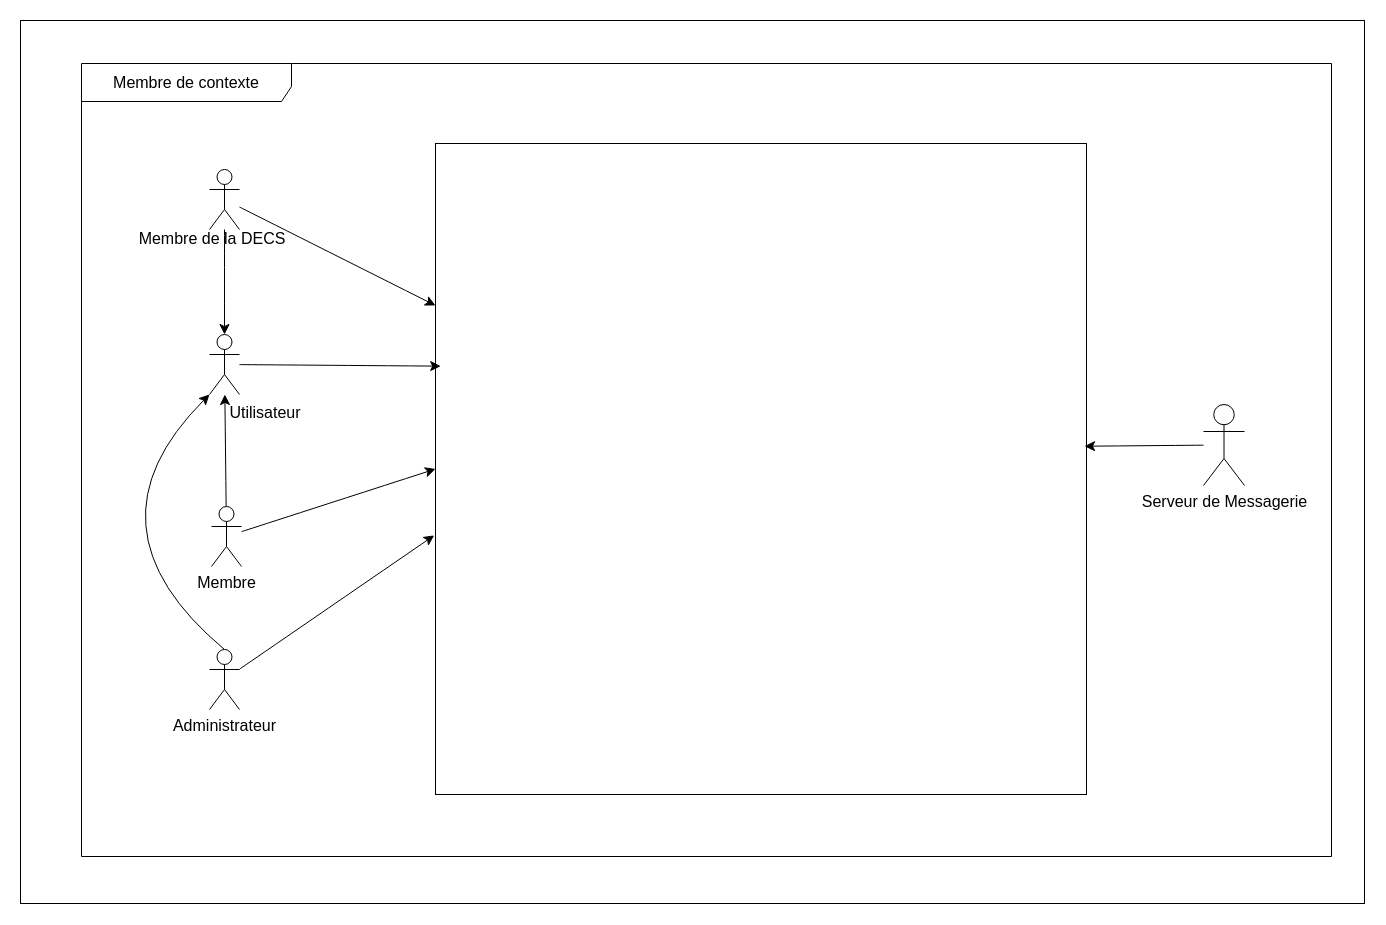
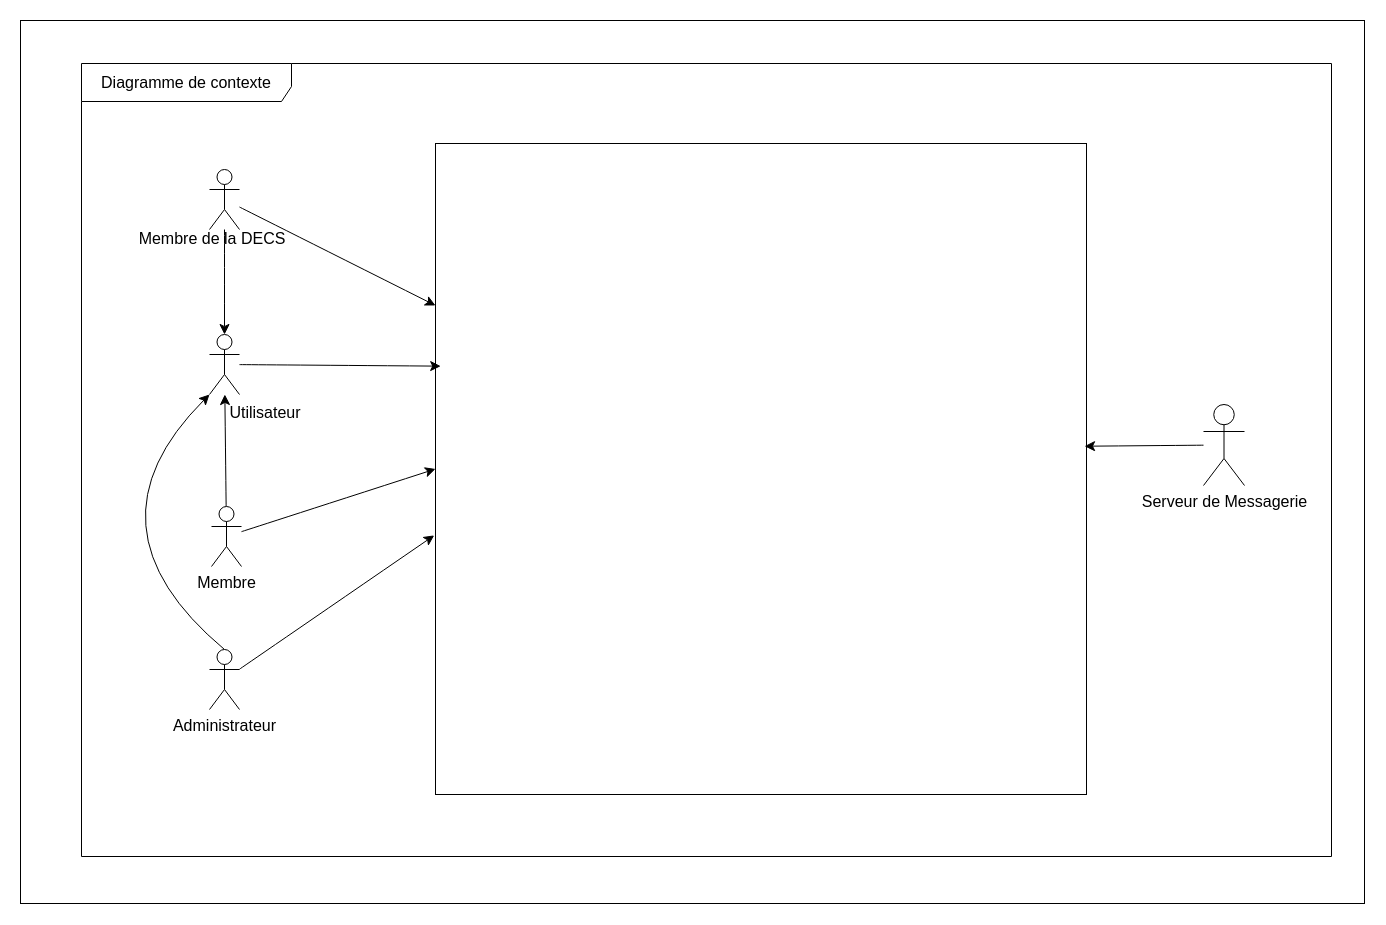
node "Membre de contexte": label "Membre de contexte" -> "Diagramme de contexte"
